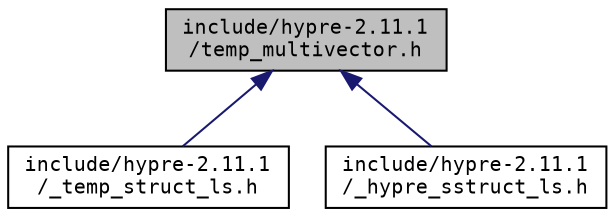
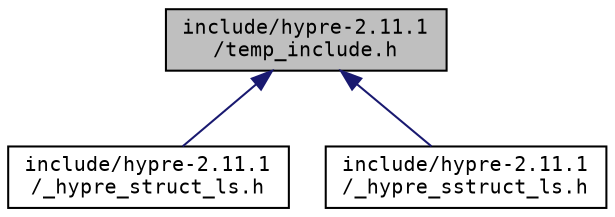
node "include/hypre-2.11.1 /temp_multivector.h": label "include/hypre-2.11.1 /temp_multivector.h" -> "include/hypre-2.11.1 /temp_include.h"
node "include/hypre-2.11.1 /_temp_struct_ls.h": label "include/hypre-2.11.1 /_temp_struct_ls.h" -> "include/hypre-2.11.1 /_hypre_struct_ls.h"
